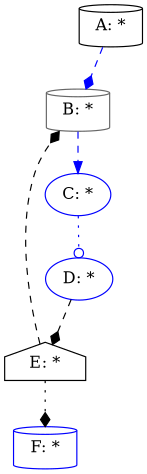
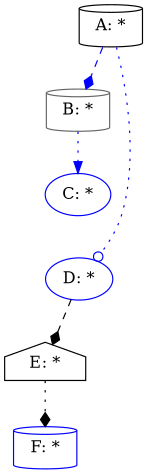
edge "B: *" -> "C: *": style dashed -> dotted
edge "C: *" -> "D: *": now "A: *" -> "D: *"
edge "E: *" -> "B: *": removed
